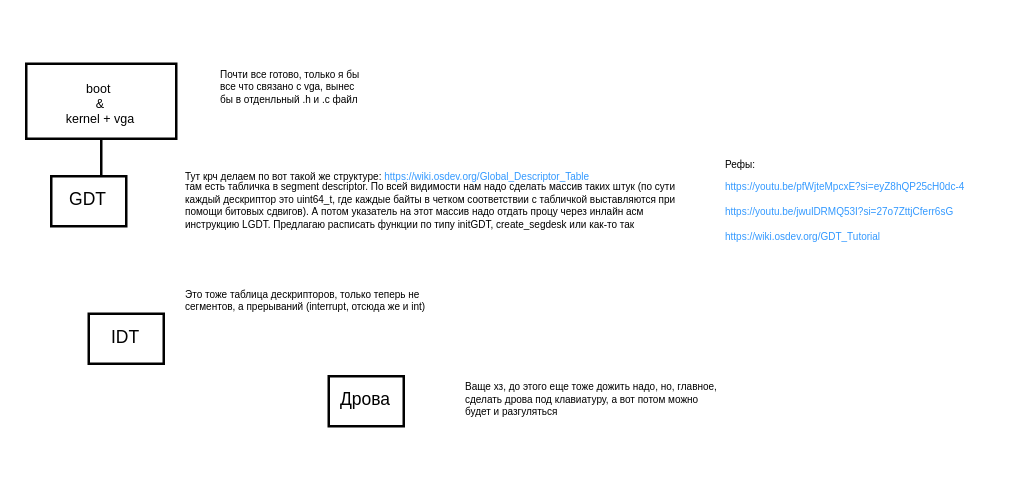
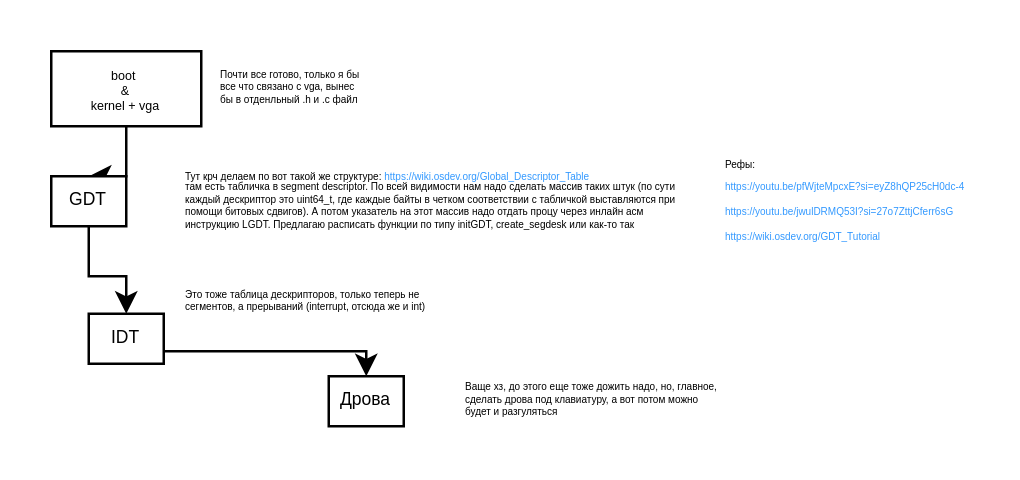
node "boot & kernel + vga": moved (101, 101) -> (126, 89)
edge "GDT" -> "IDT": added
edge "IDT" -> "Дрова": added
